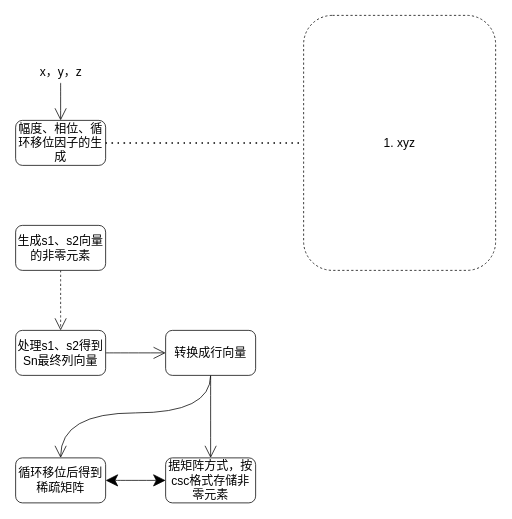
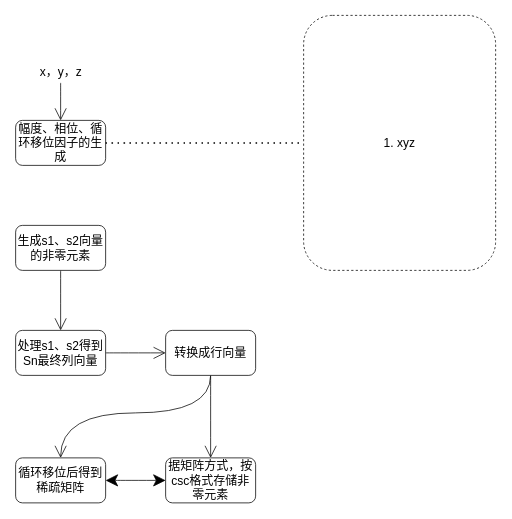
edge "生成s1、s2向量的非零元素" -> "处理s1、s2得到Sn最终列向量": style dashed -> solid
